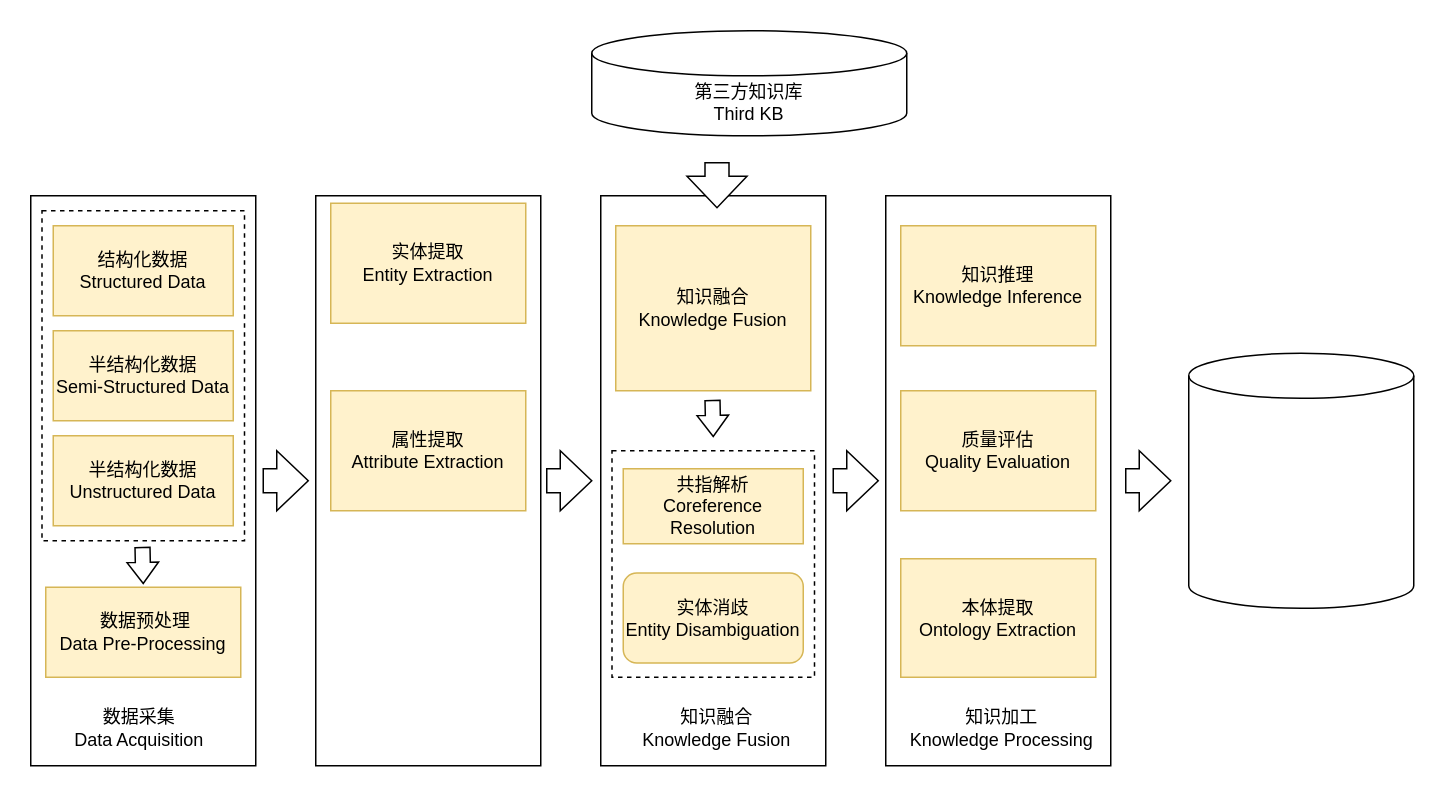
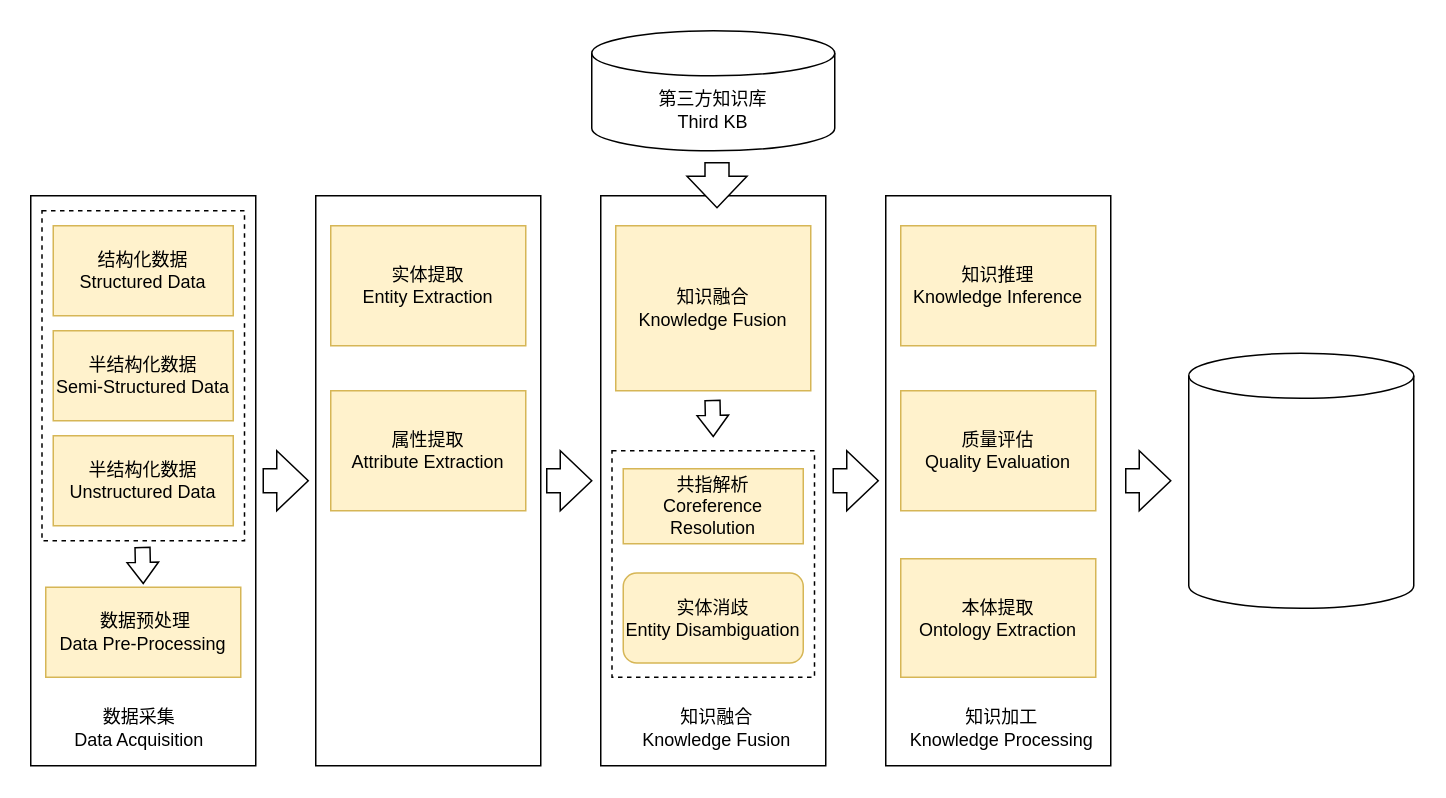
node "第三方知识库 Third KB": size 315x105 -> 243x120
node "实体提取 Entity Extraction": moved (428, 263) -> (428, 286)
